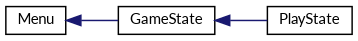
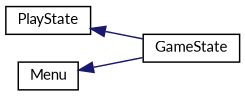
edge "PlayState" -> "GameState": reversed
